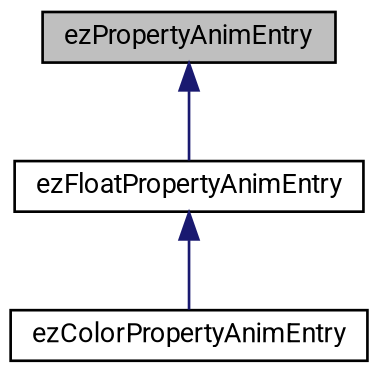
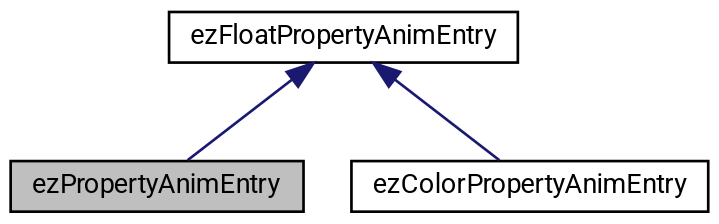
edge "ezFloatPropertyAnimEntry" -> "ezPropertyAnimEntry": reversed
